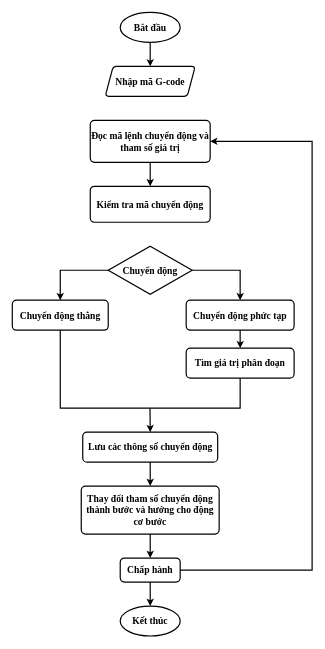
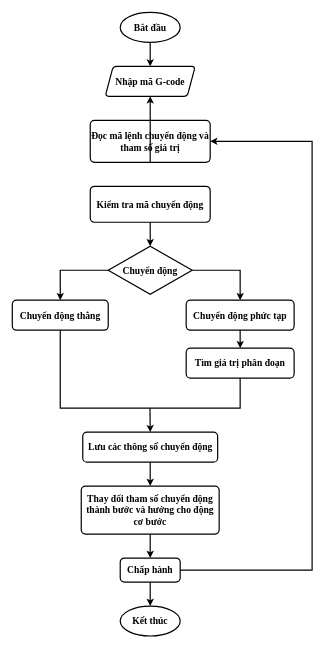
edge "Đọc mã lệnh chuyển động và tham số giá trị" -> "Kiểm tra mã chuyển động": now "Đọc mã lệnh chuyển động và tham số giá trị" -> "Nhập mã G-code"
edge "Kiểm tra mã chuyển động" -> "Chuyển động": added
